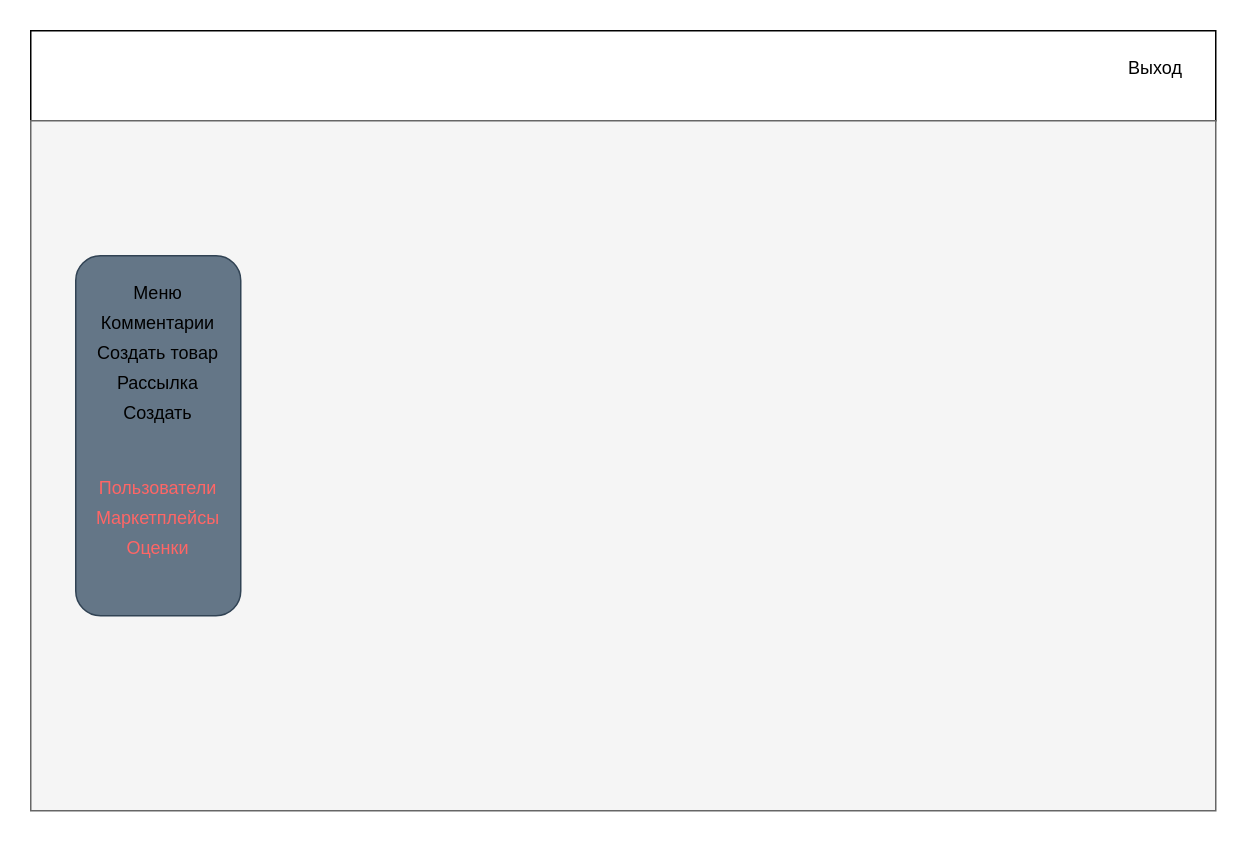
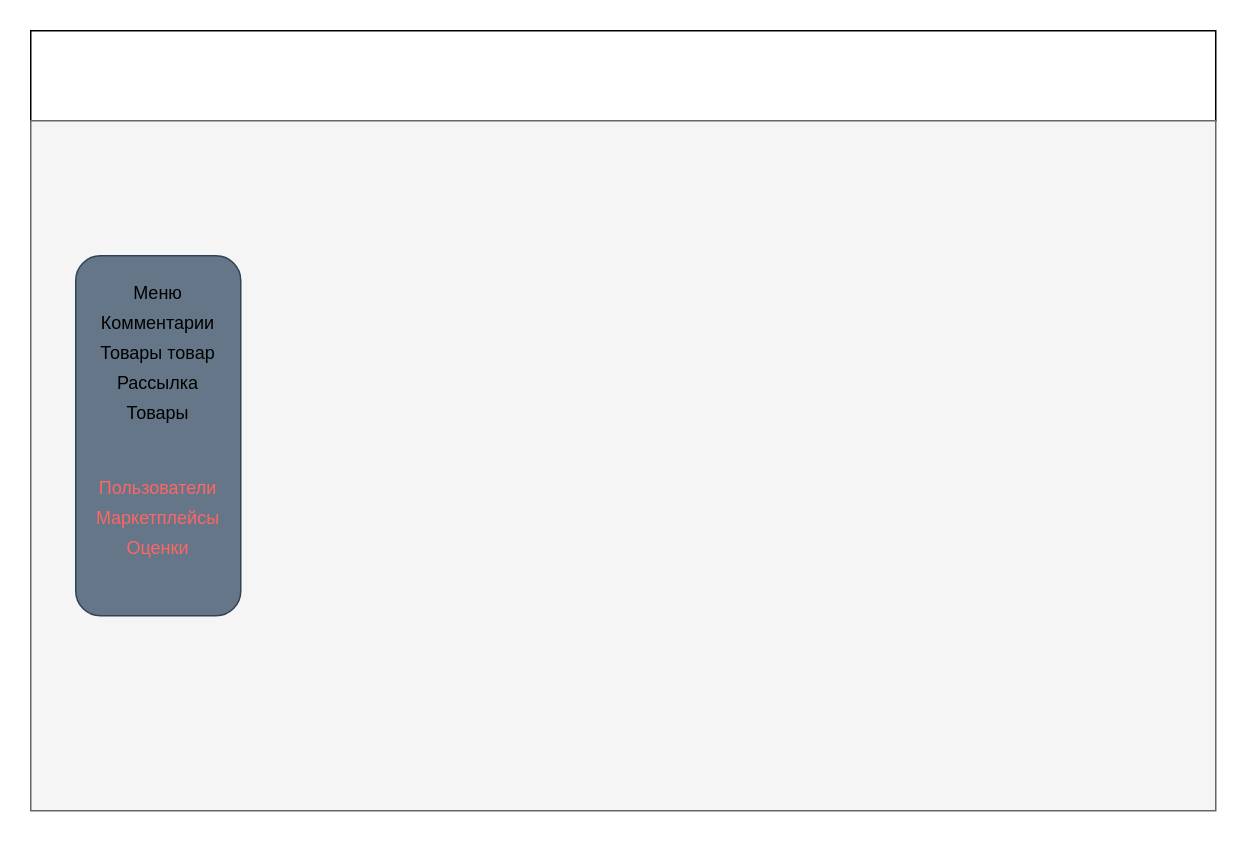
node "Выход": removed
node "Создать товар": label "Создать товар" -> "Товары товар"
node "Создать": label "Создать" -> "Товары"
